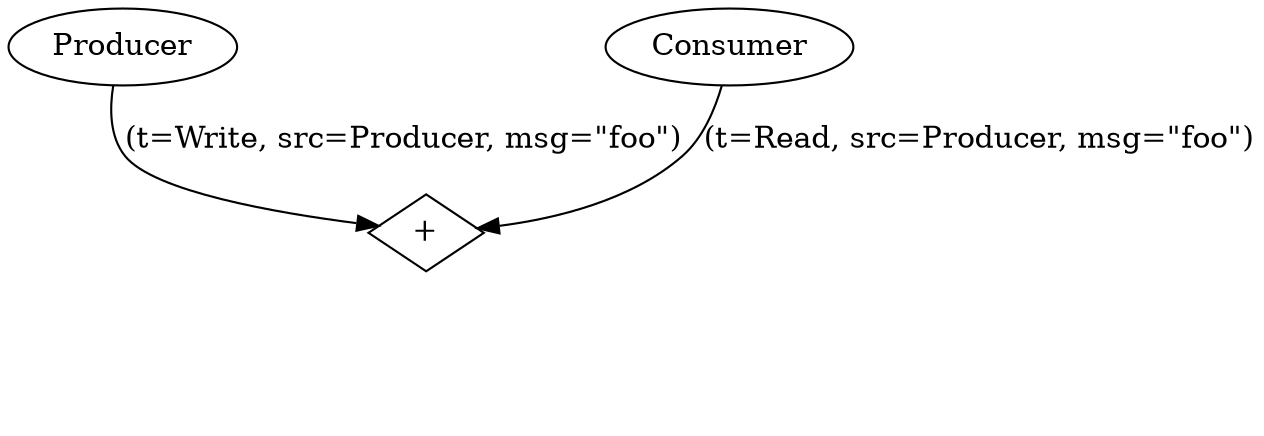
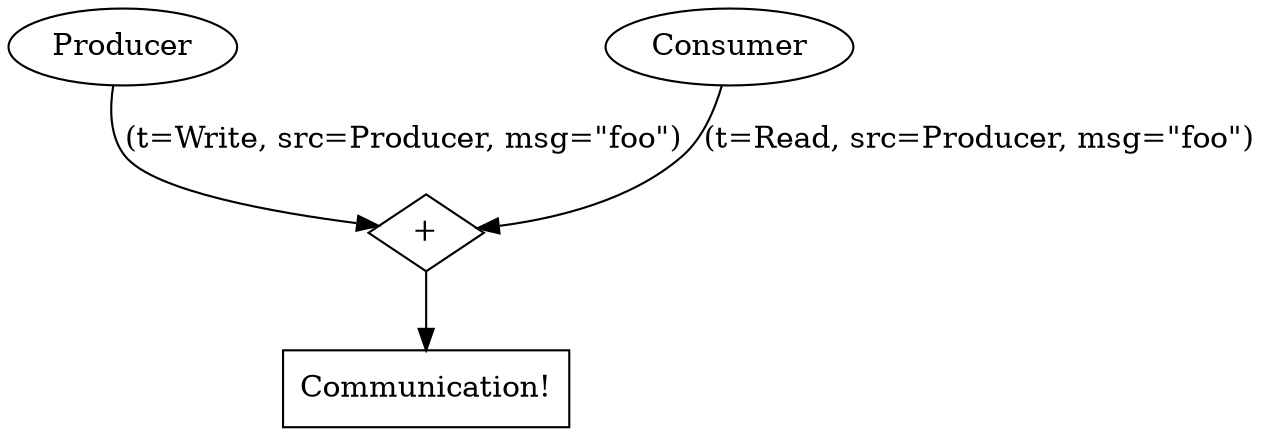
node "Communication!": added
